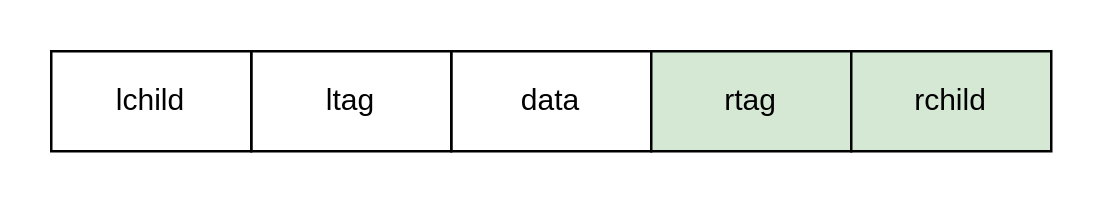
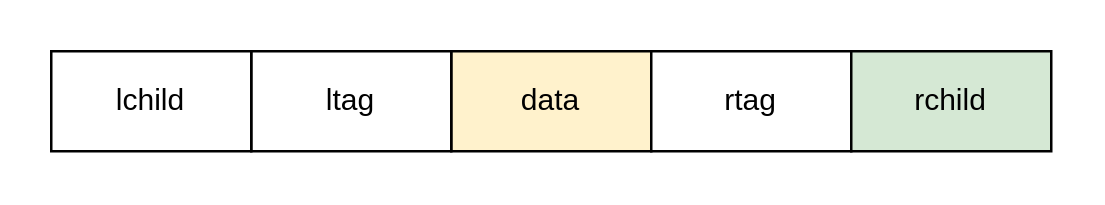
node "data": fillcolor #ffffff -> #fff2cc
node "rtag": fillcolor #d5e8d4 -> #ffffff
